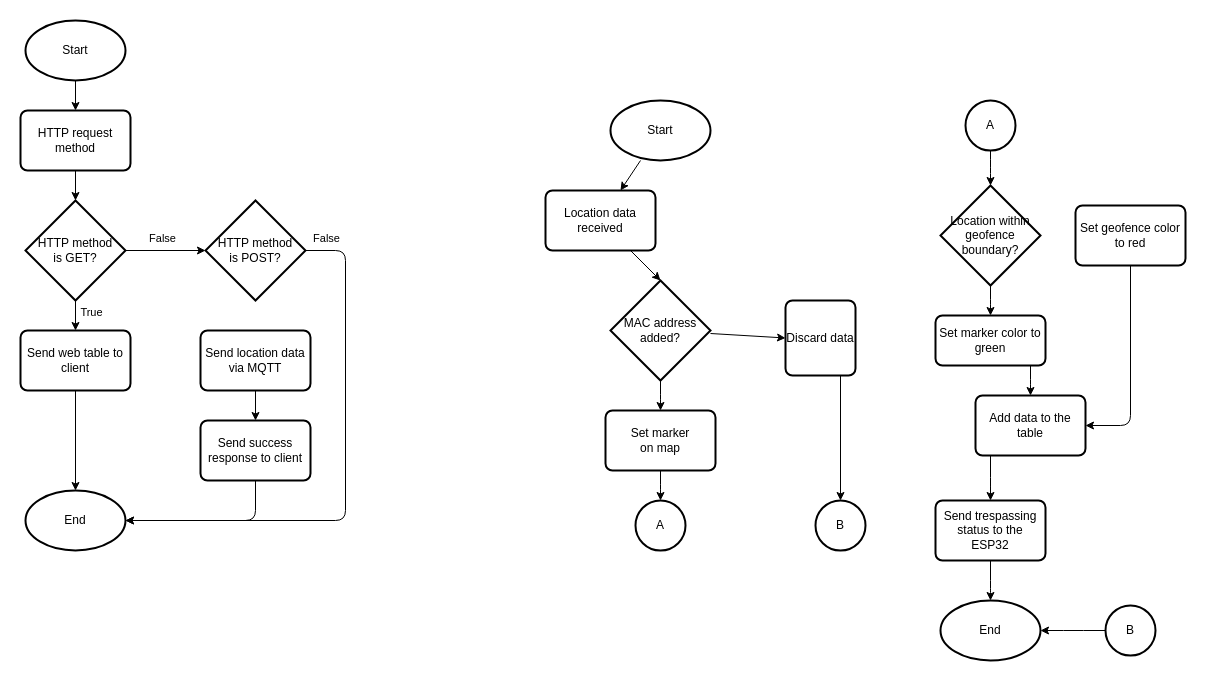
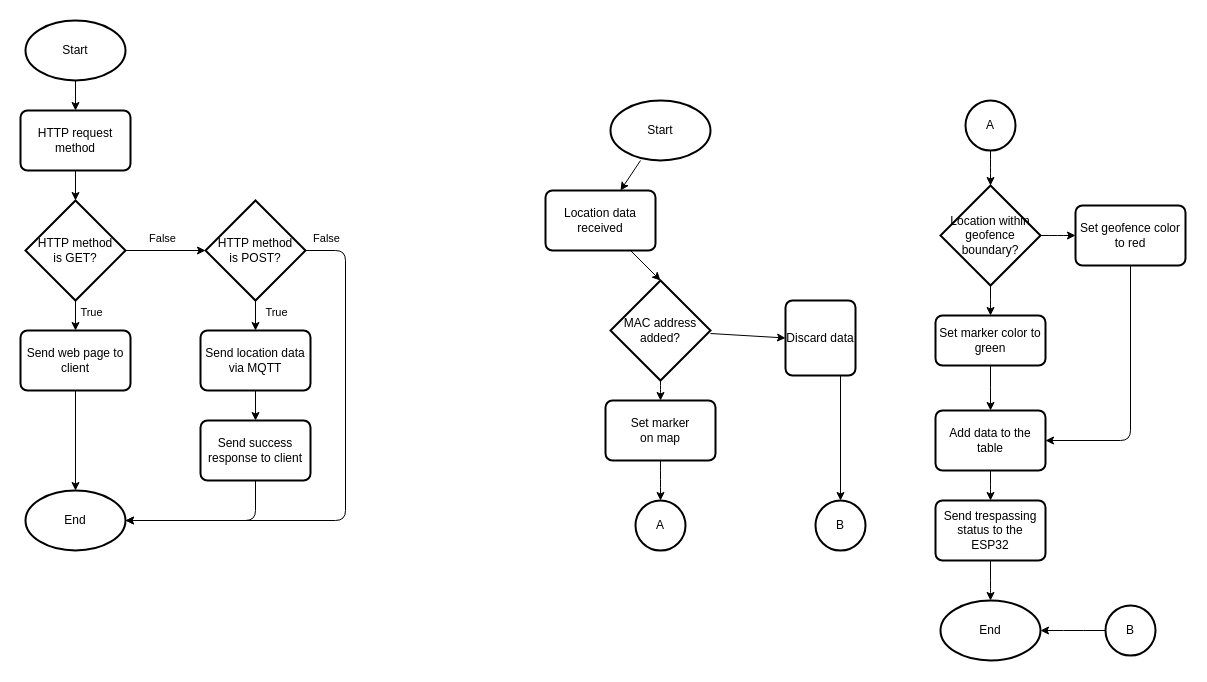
edge "Location within geofence boundary?" -> "Set geofence color to red": added
edge "HTTP method is POST?" -> "Send location data via MQTT": added, label "True"
node "Send web table to client": label "Send web table to client" -> "Send web page to client"
node "Add data to the table": moved (1031, 426) -> (991, 441)
node "Set marker on map": moved (661, 441) -> (661, 431)
